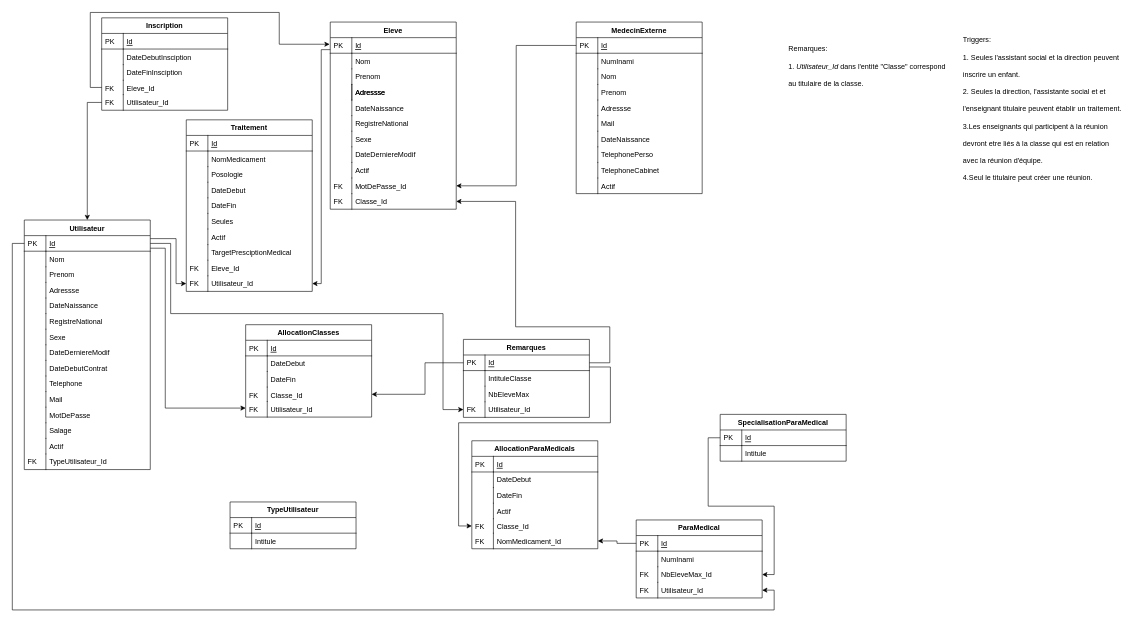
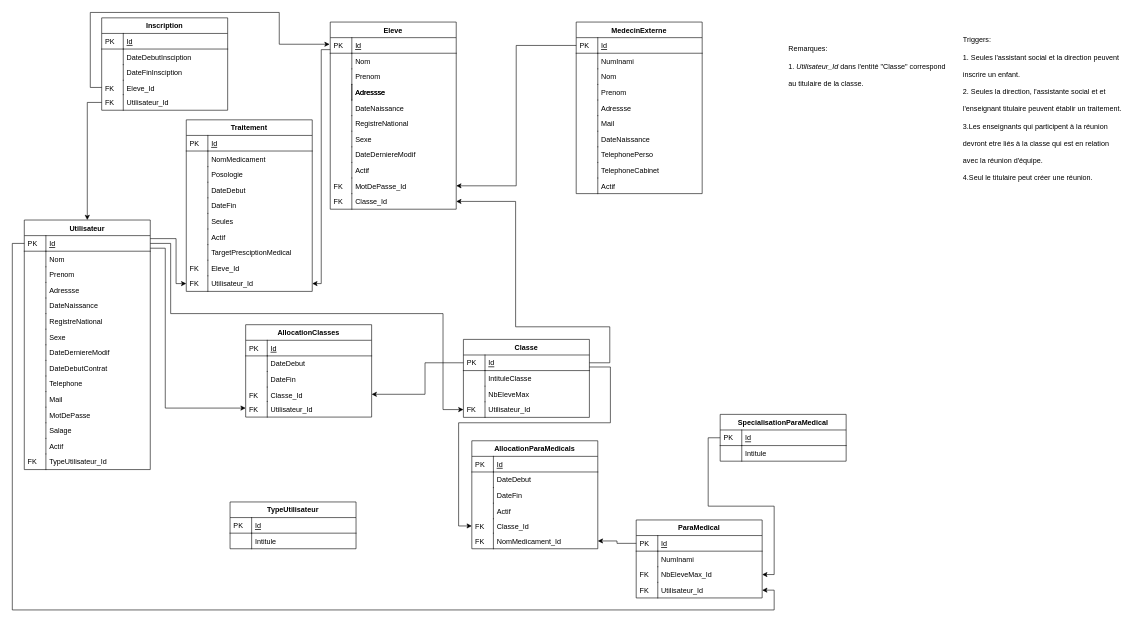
node "Remarques": label "Remarques" -> "Classe"
